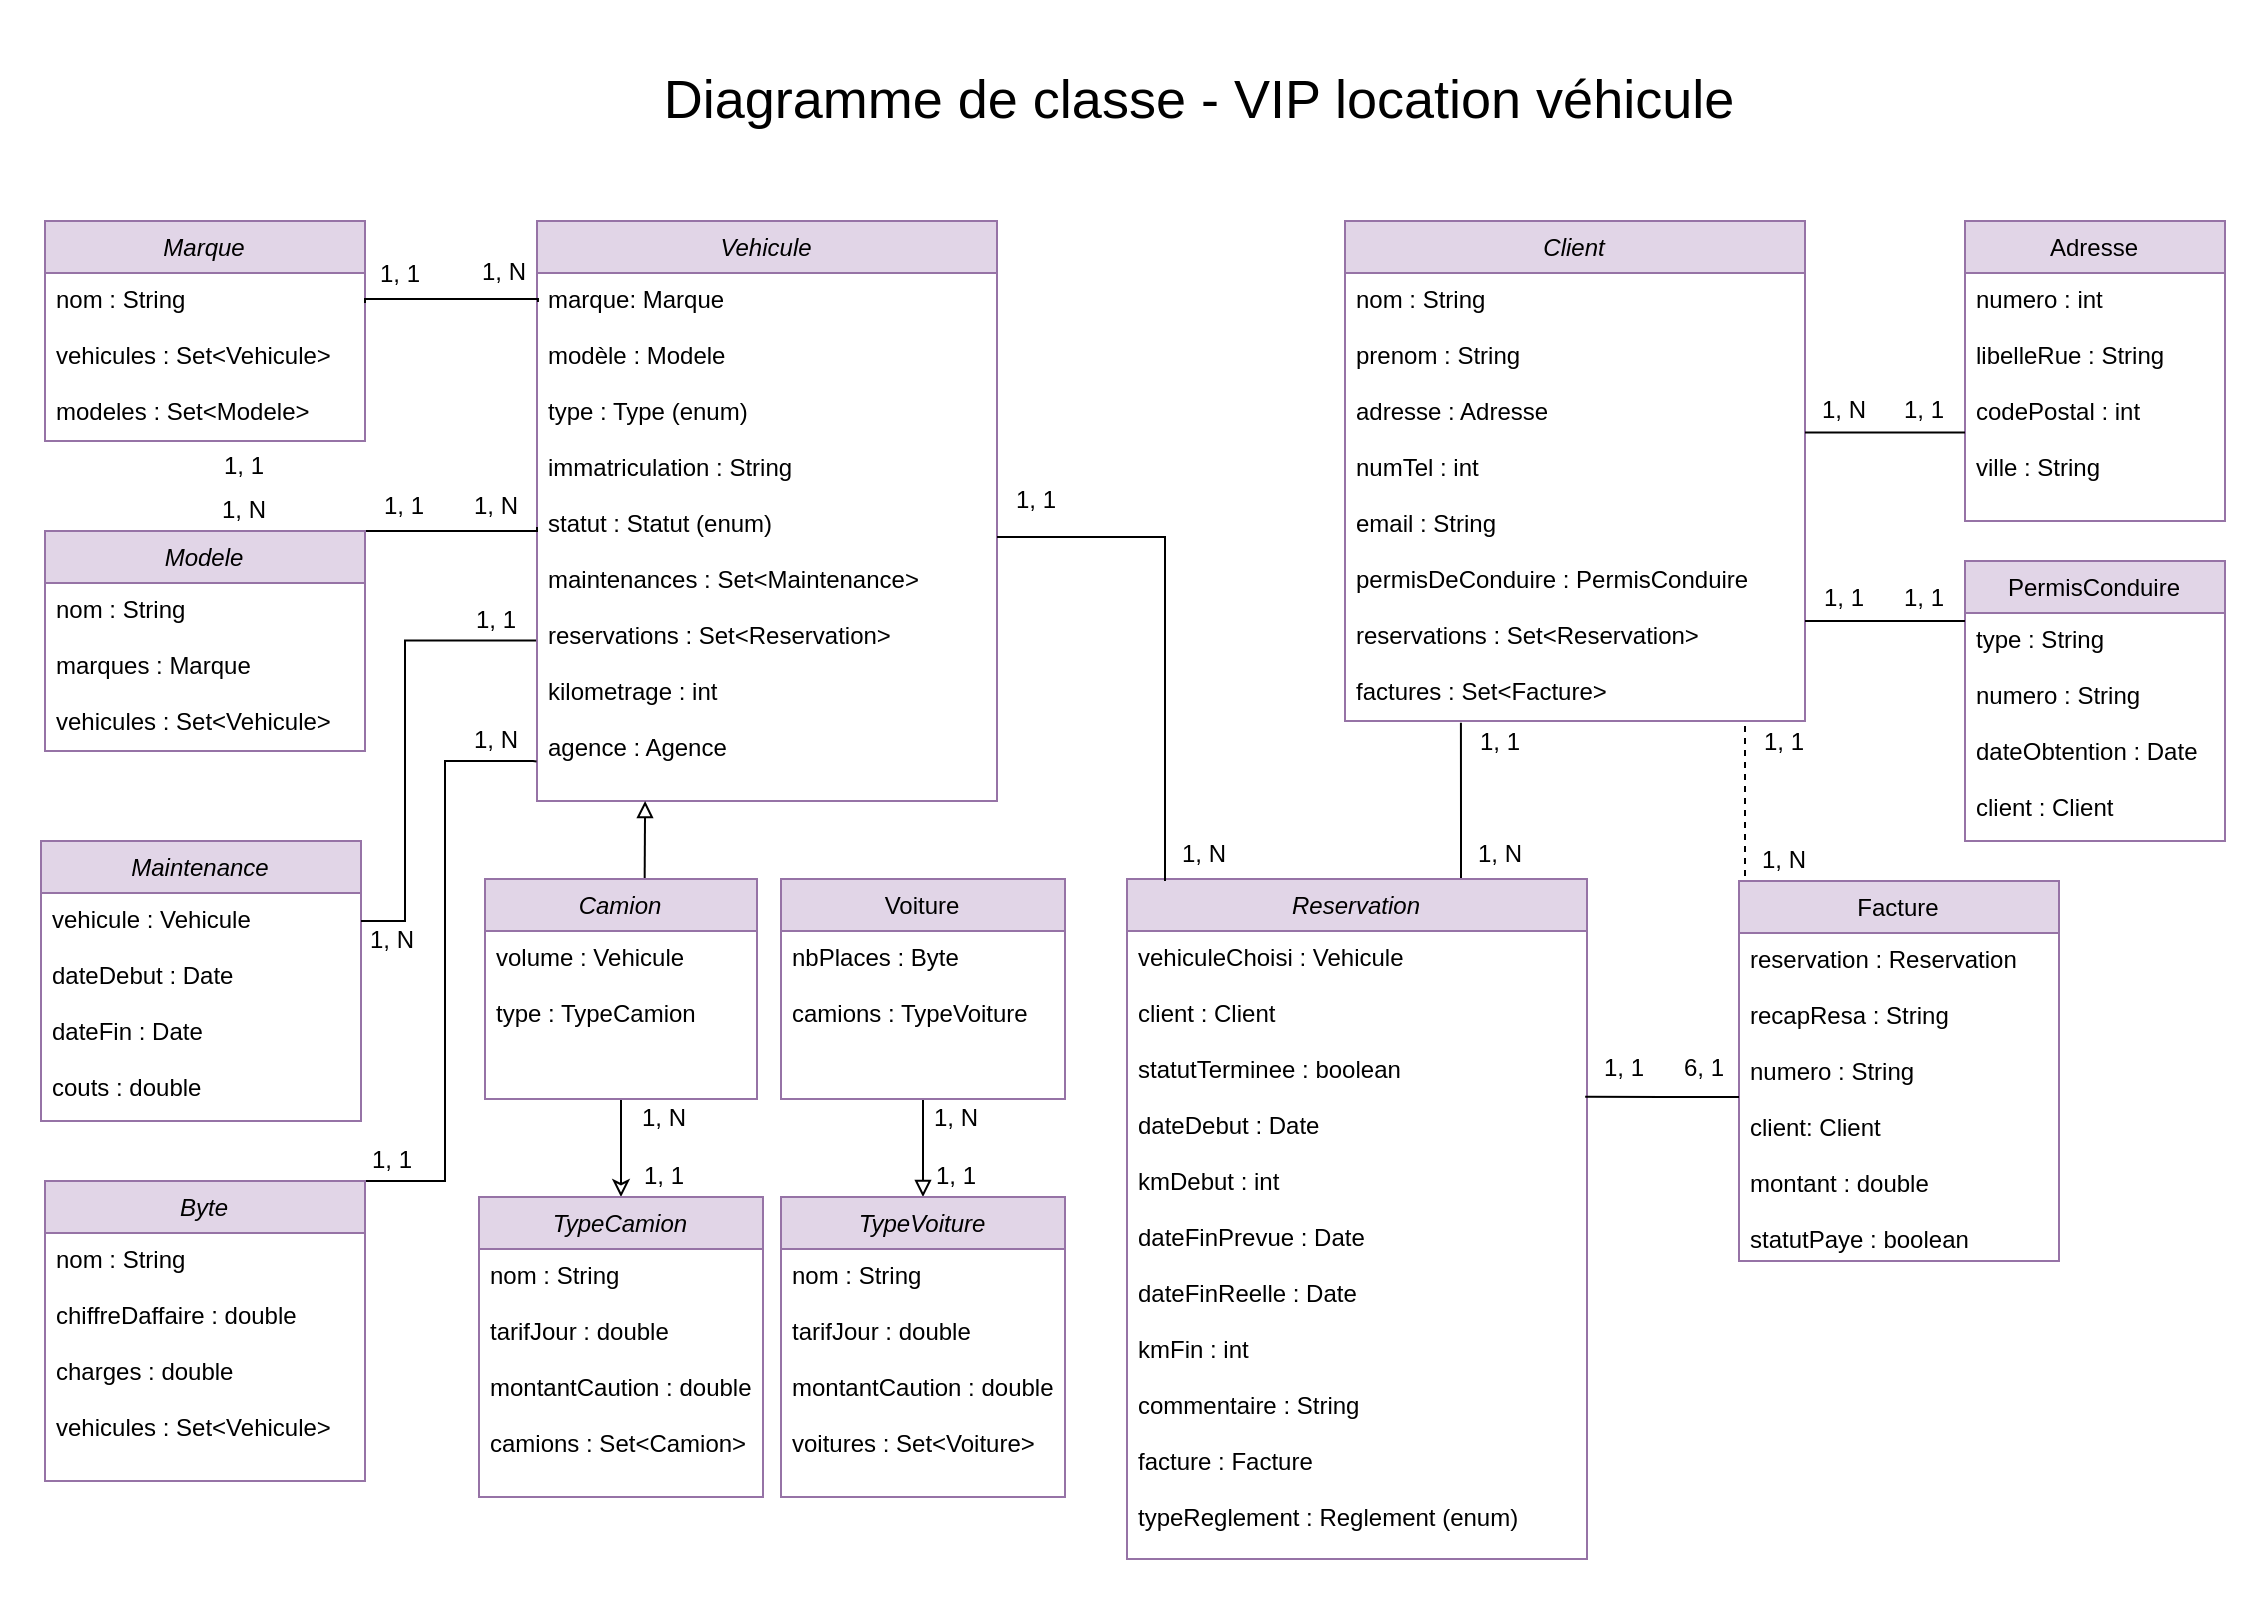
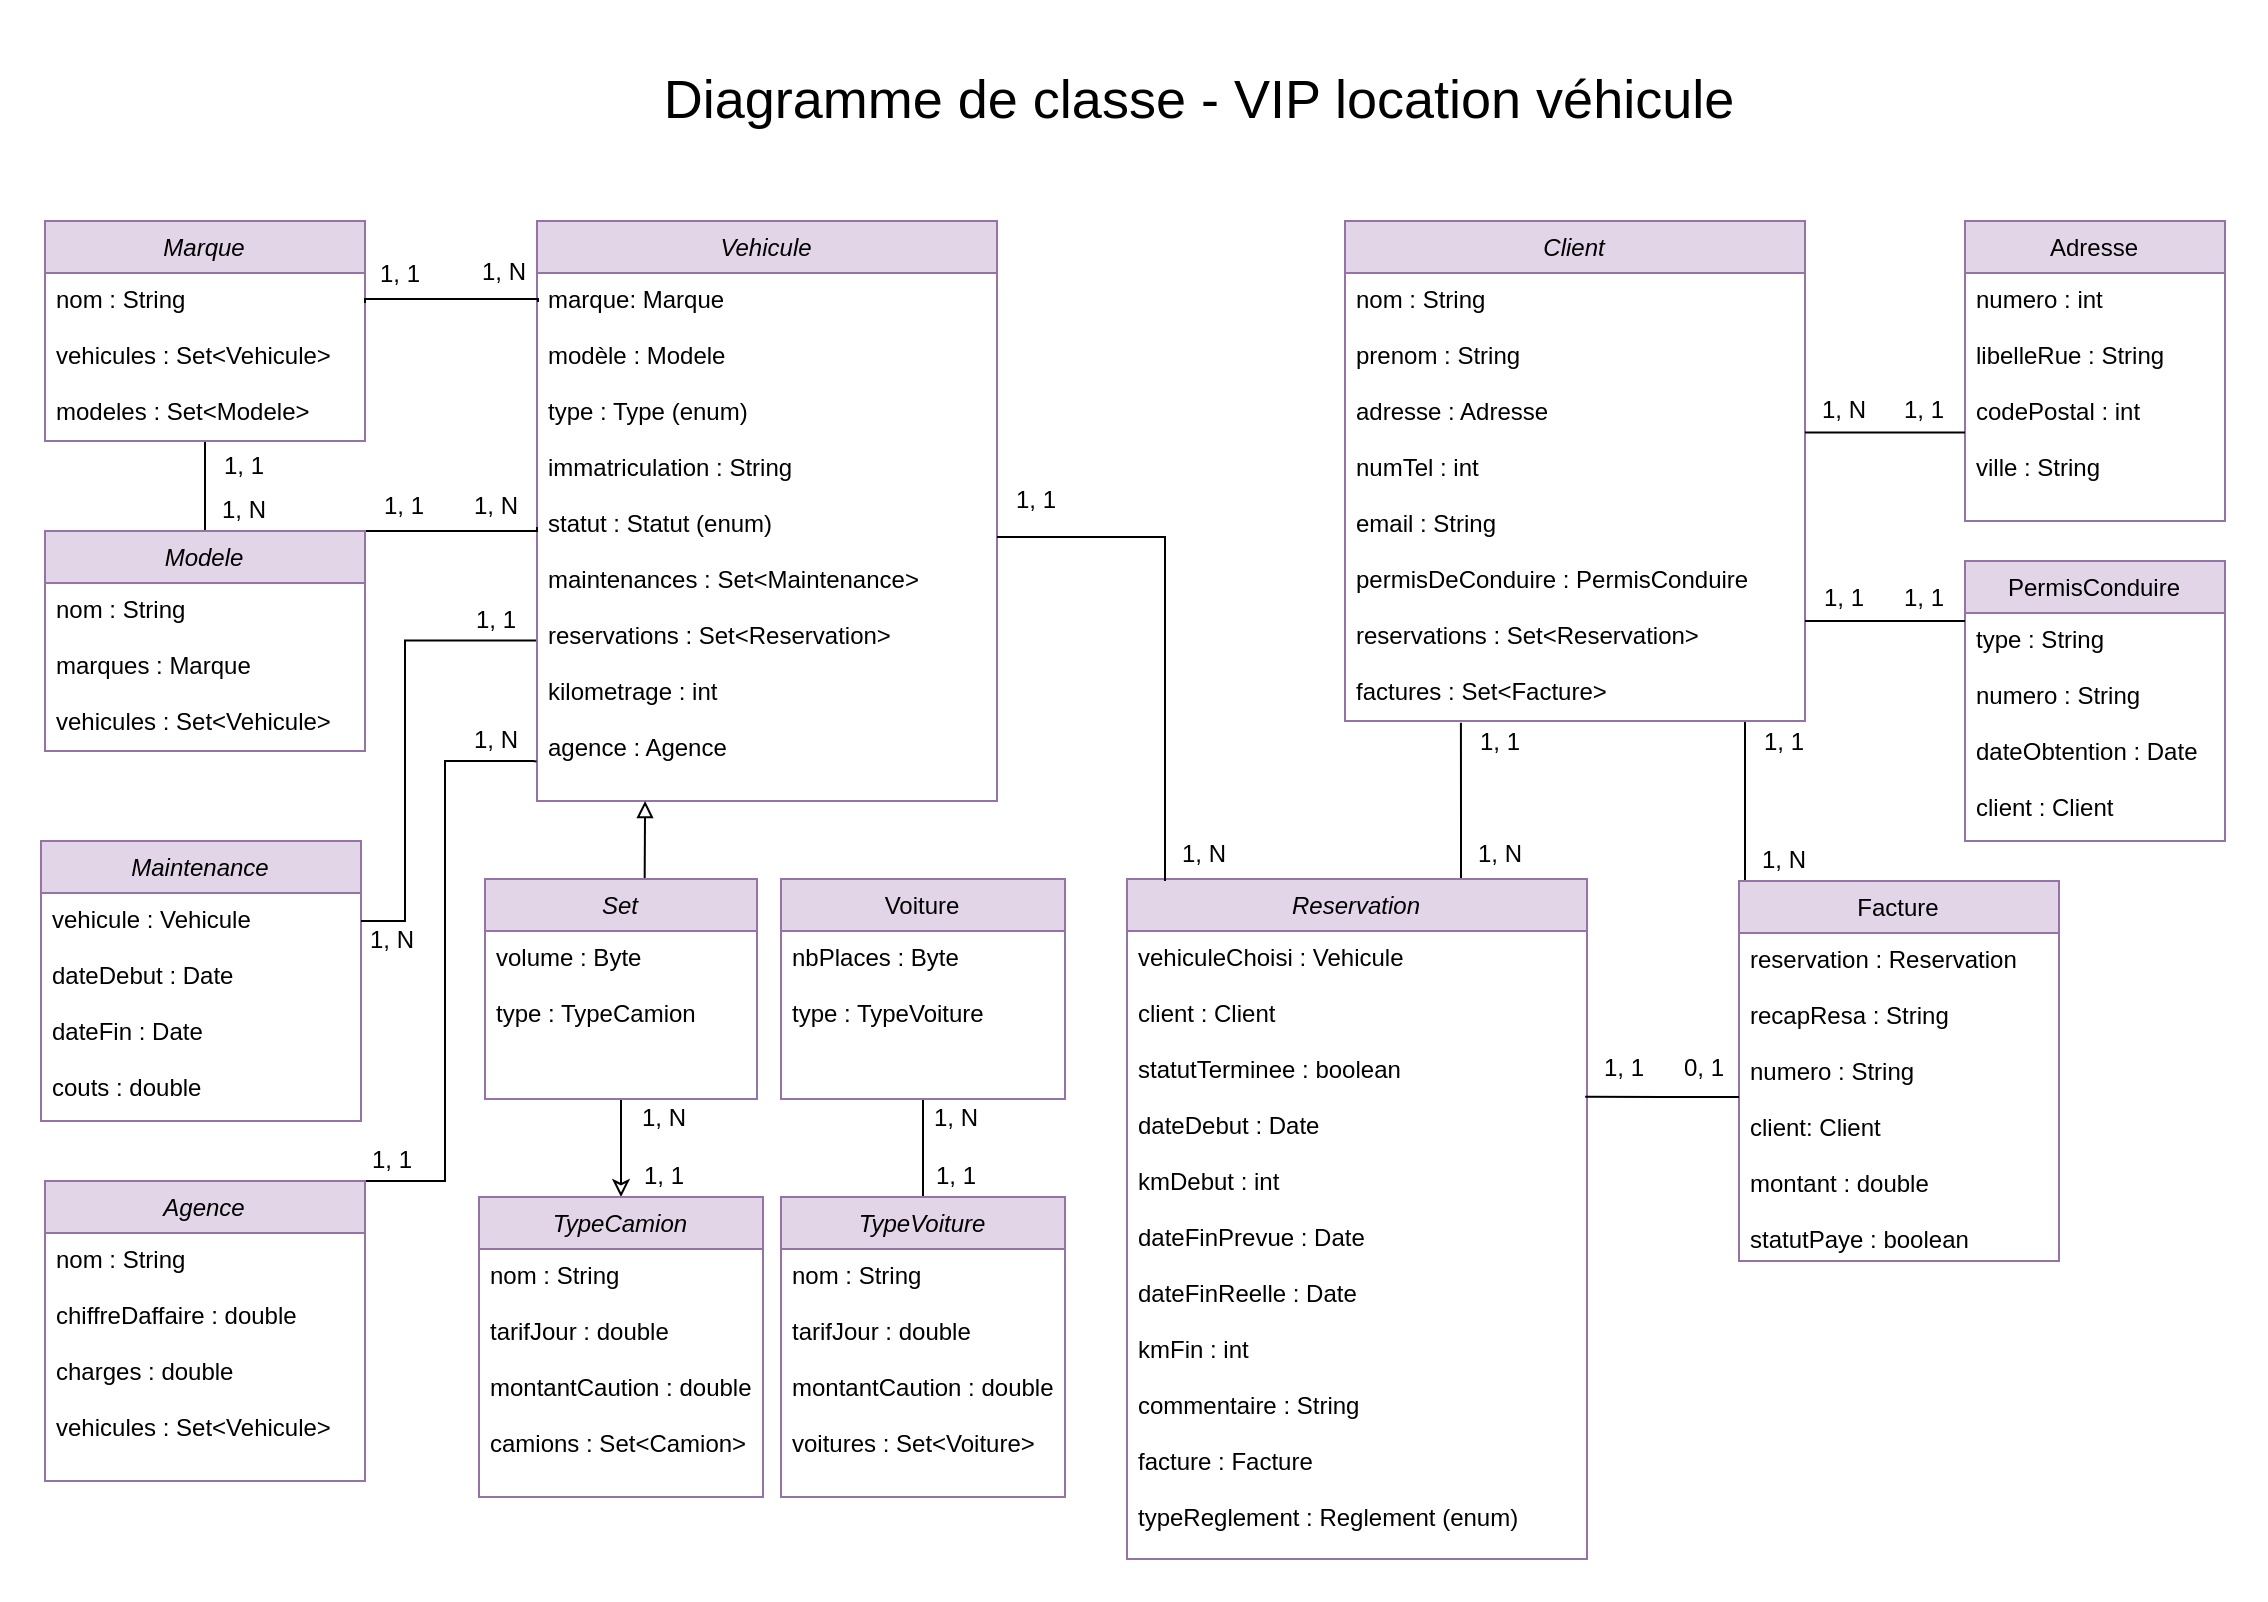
edge "Marque" -- "Modele": added
edge "Client" -- "Facture": style dashed -> solid
node "Camion": label "Camion" -> "Set"
node "volume : Vehicule type : TypeCamion": label "volume : Vehicule type : TypeCamion" -> "volume : Byte type : TypeCamion"
node "nbPlaces : Byte camions : TypeVoiture": label "nbPlaces : Byte camions : TypeVoiture" -> "nbPlaces : Byte type : TypeVoiture"
node "6, 1": label "6, 1" -> "0, 1"
edge "Voiture" -> "TypeVoiture": arrowhead block -> none
node "Byte": label "Byte" -> "Agence"
